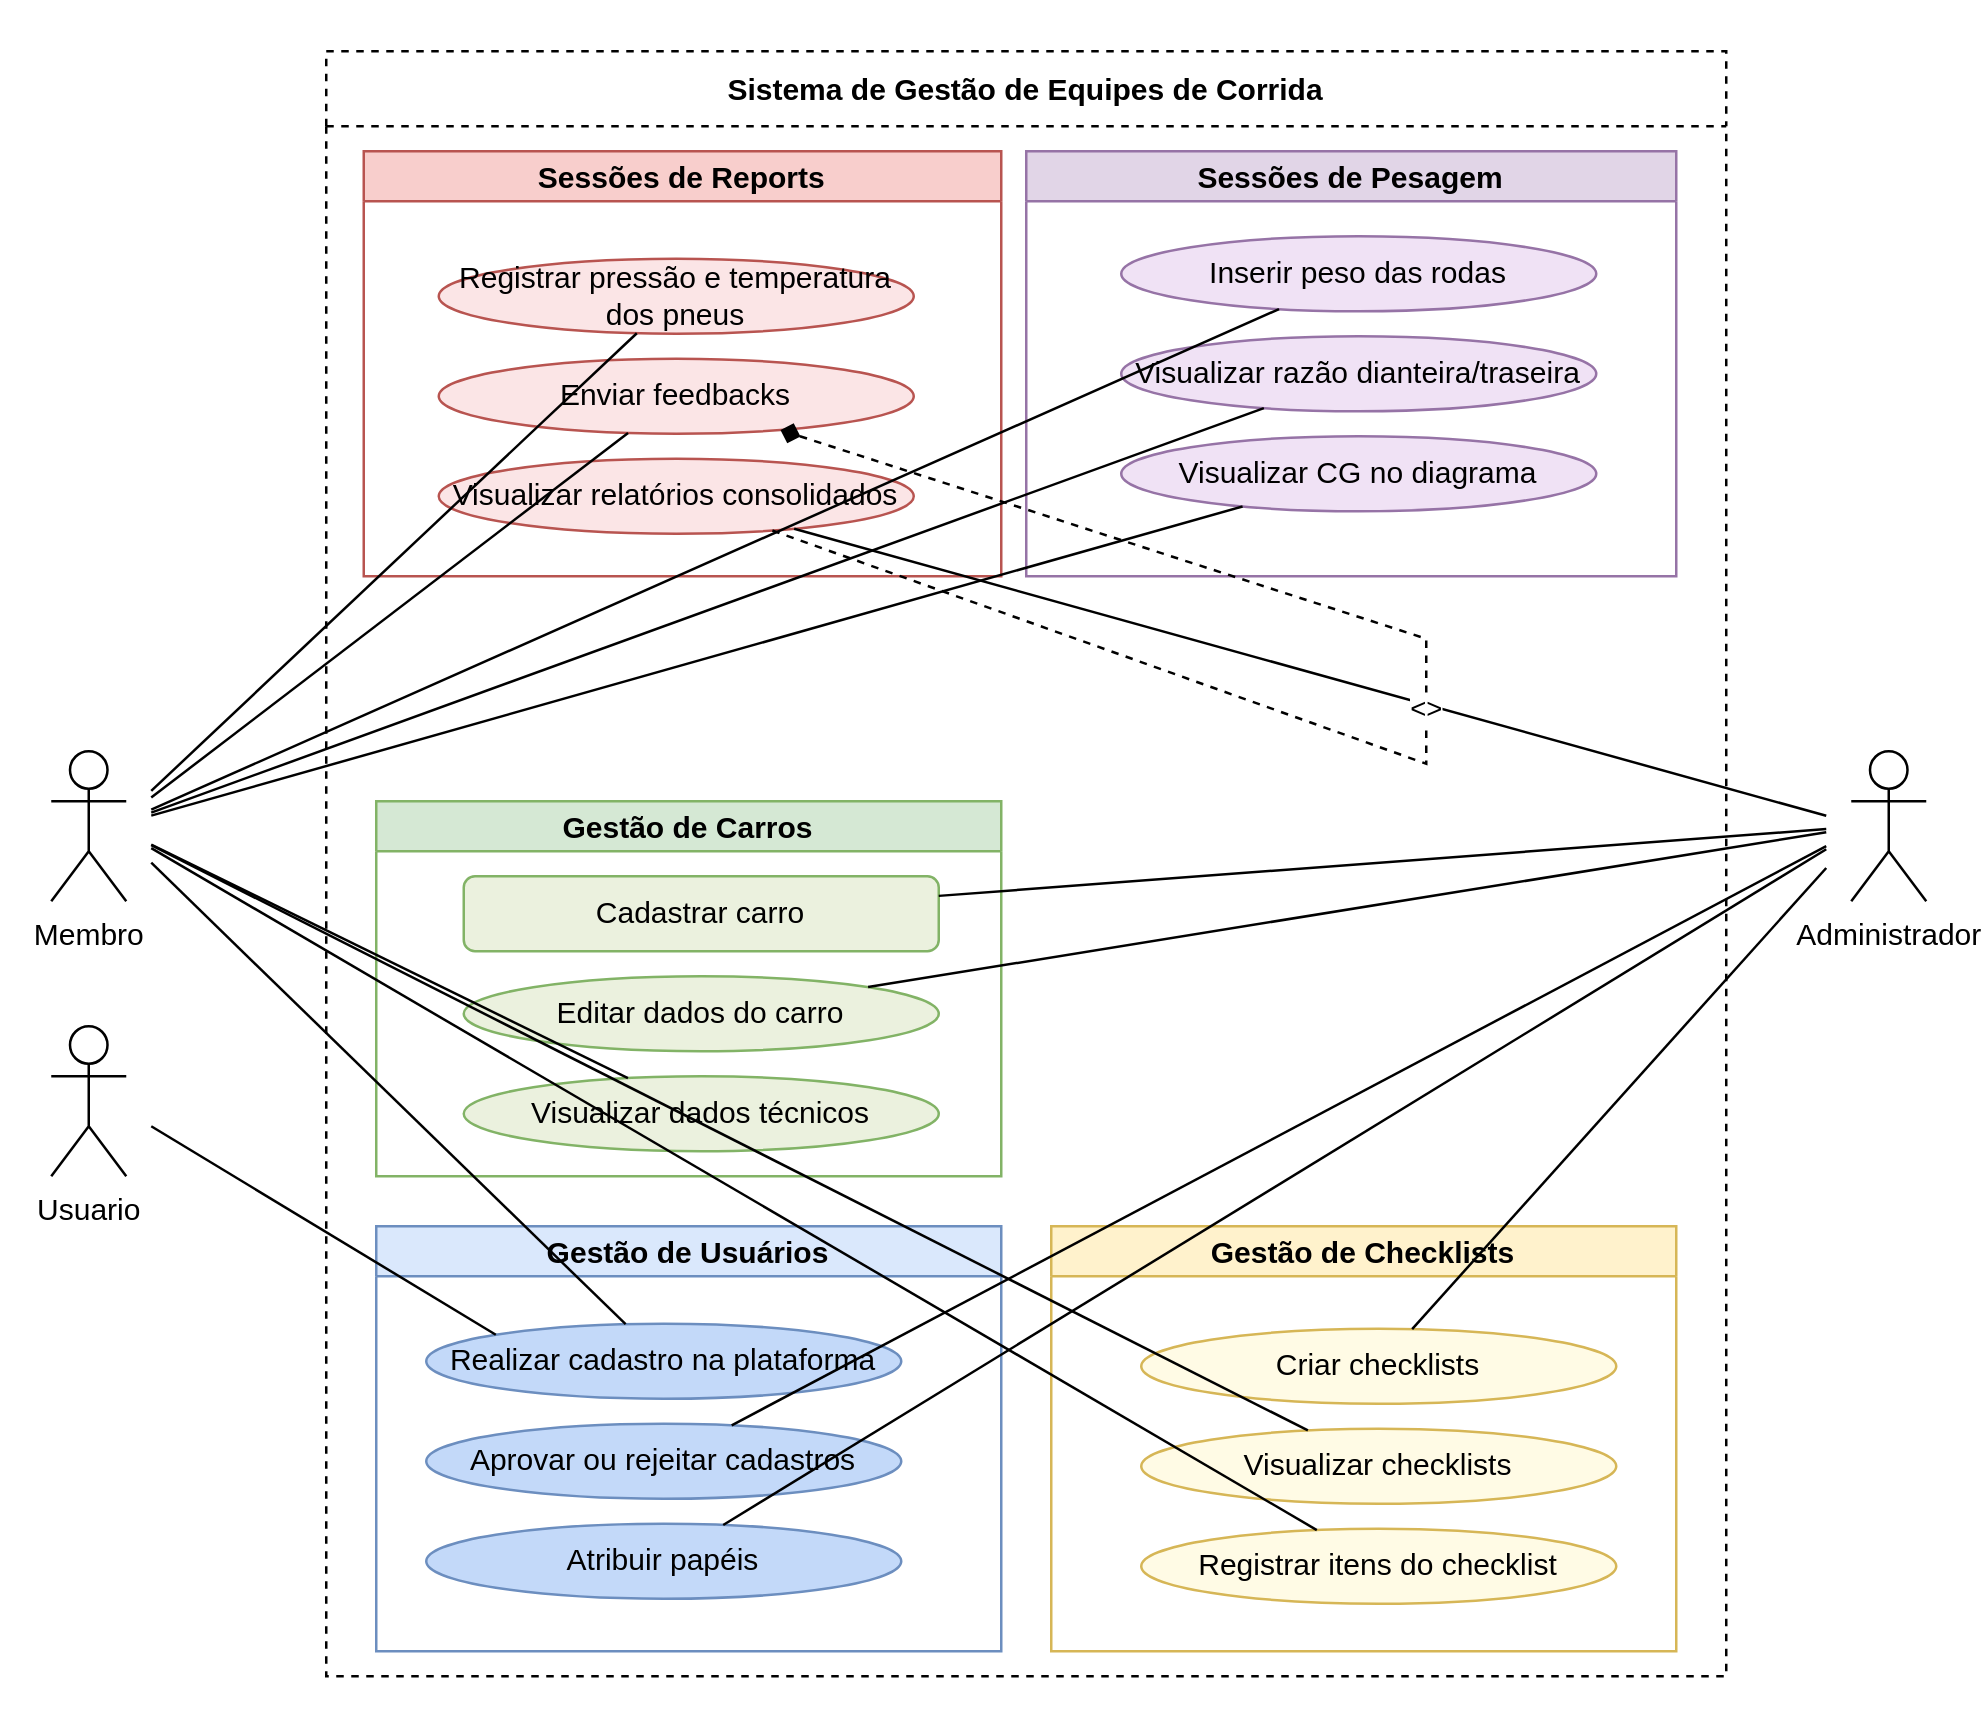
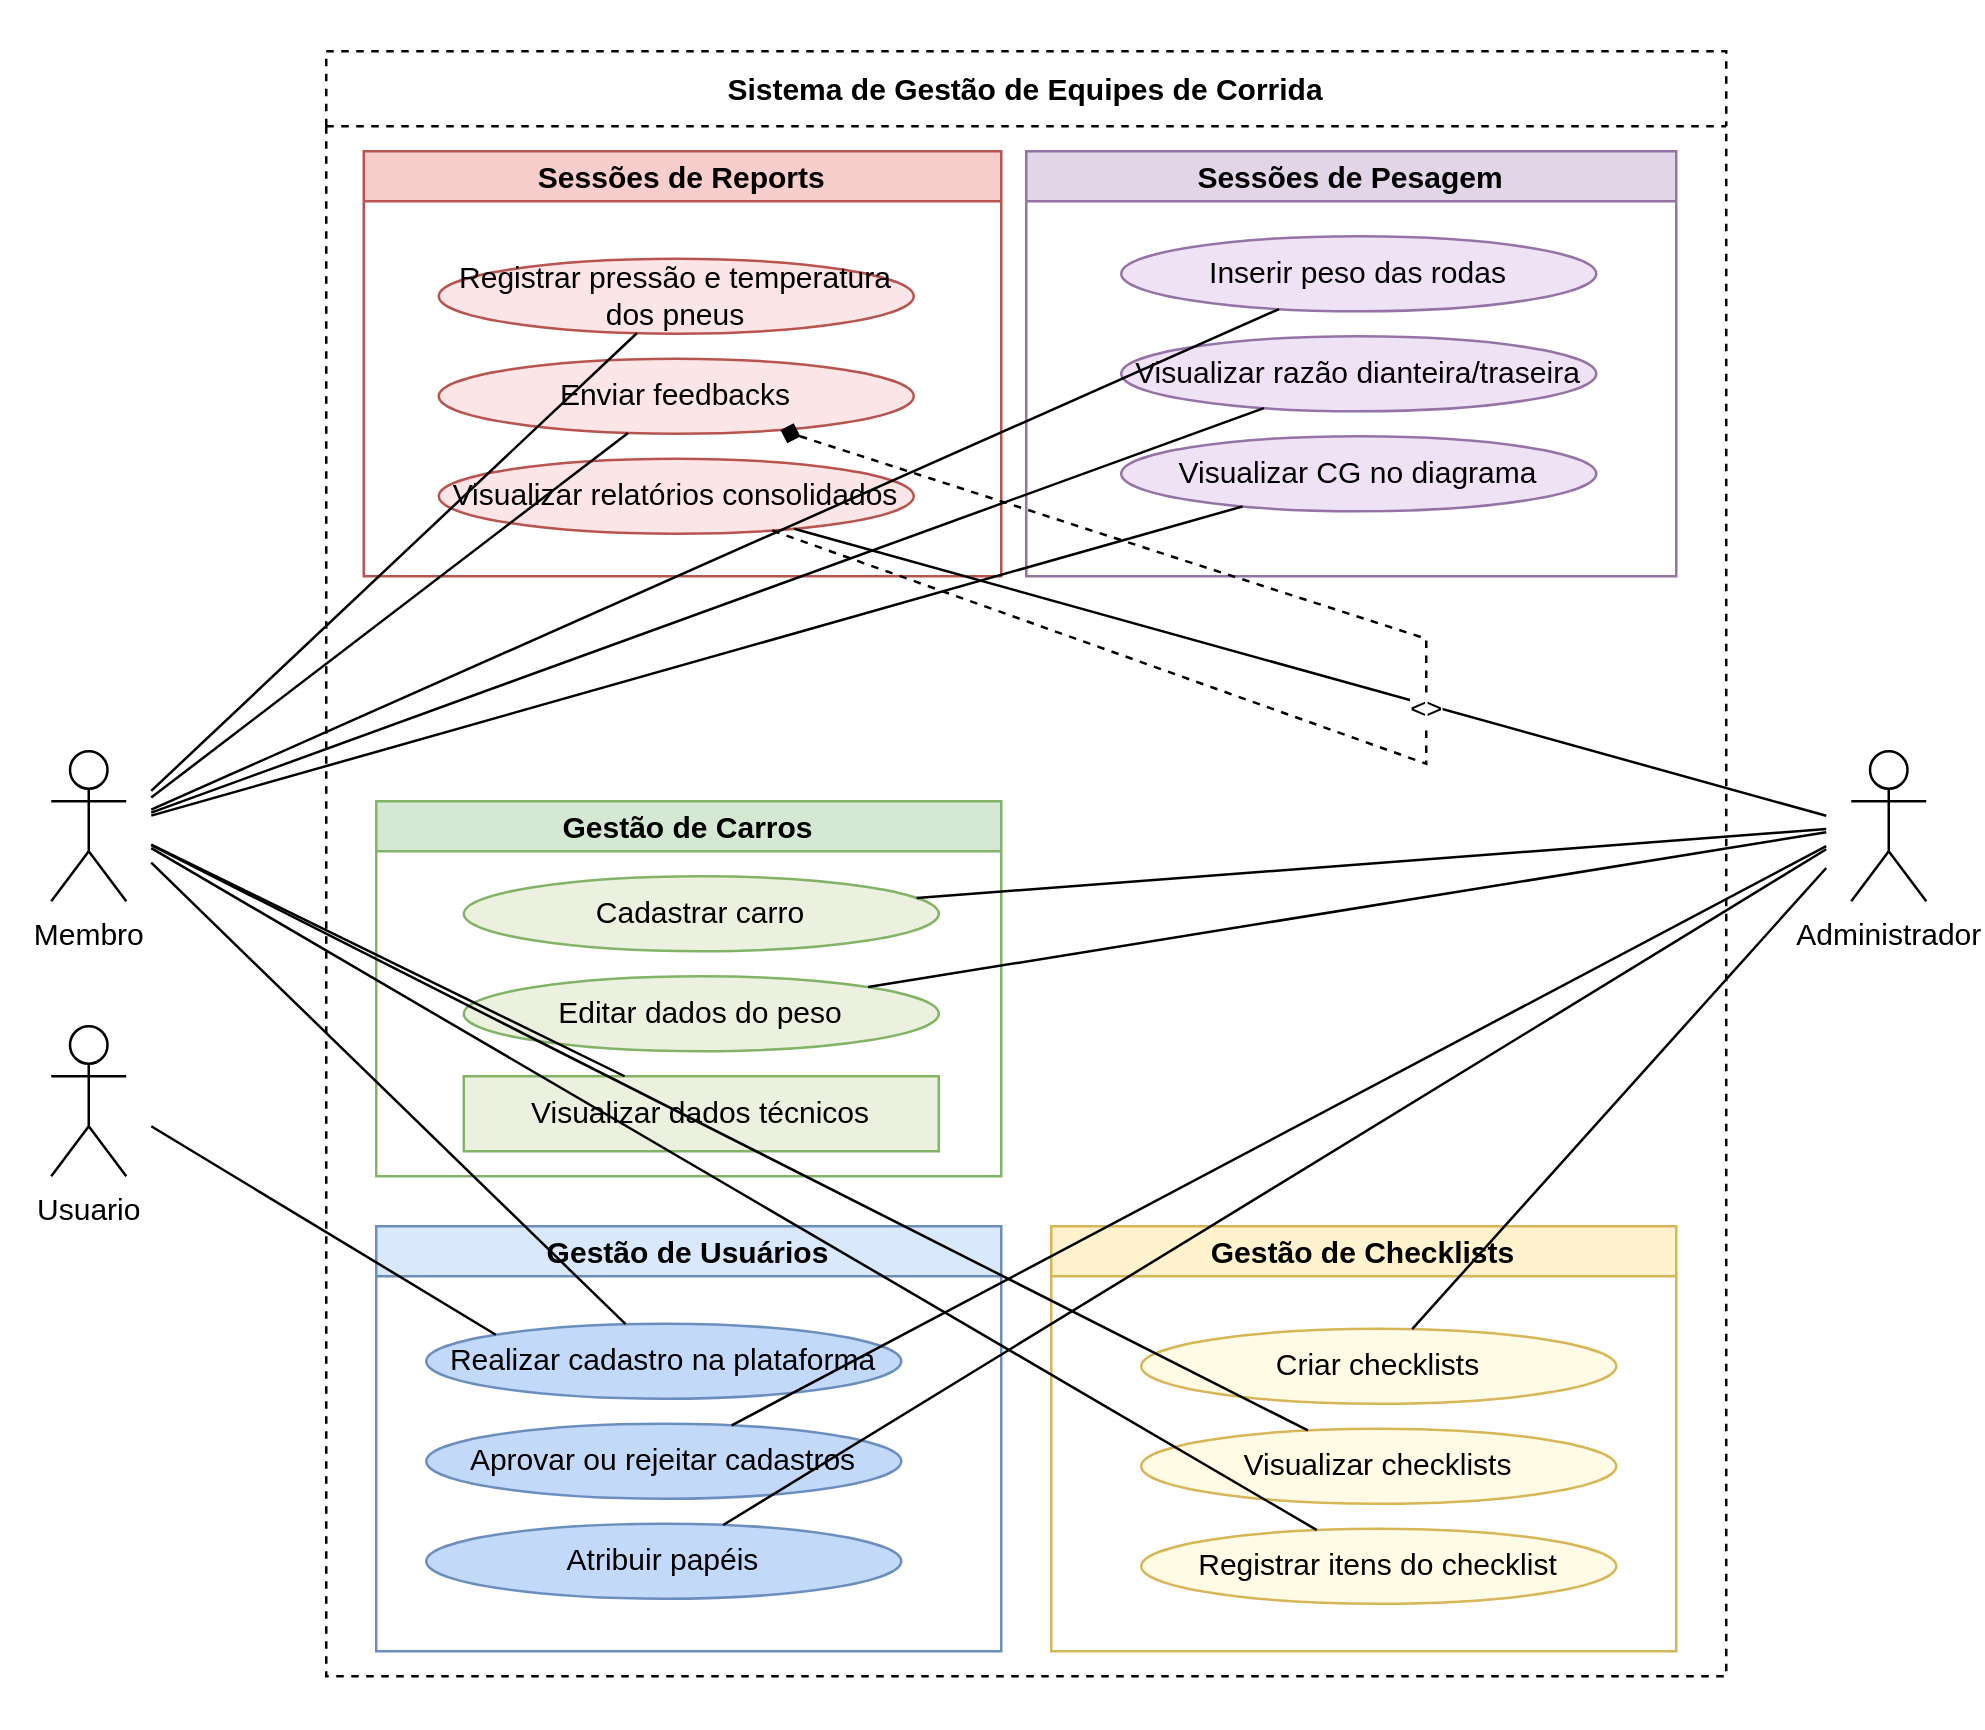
node "Cadastrar carro": shape rounded rectangle -> ellipse
node "Editar dados do carro": label "Editar dados do carro" -> "Editar dados do peso"
node "Visualizar dados técnicos": shape ellipse -> rectangle
